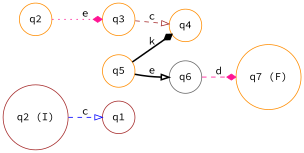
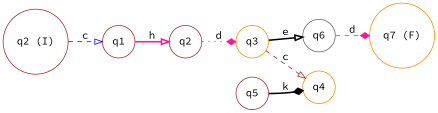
edge "q2" -> "q3": label "e" -> "d"
node "q2": color darkorange -> brown
edge "q1" -> "q2": added, label "h"
node "q5": color darkorange -> brown
edge "q5" -> "q6": now "q3" -> "q6"
